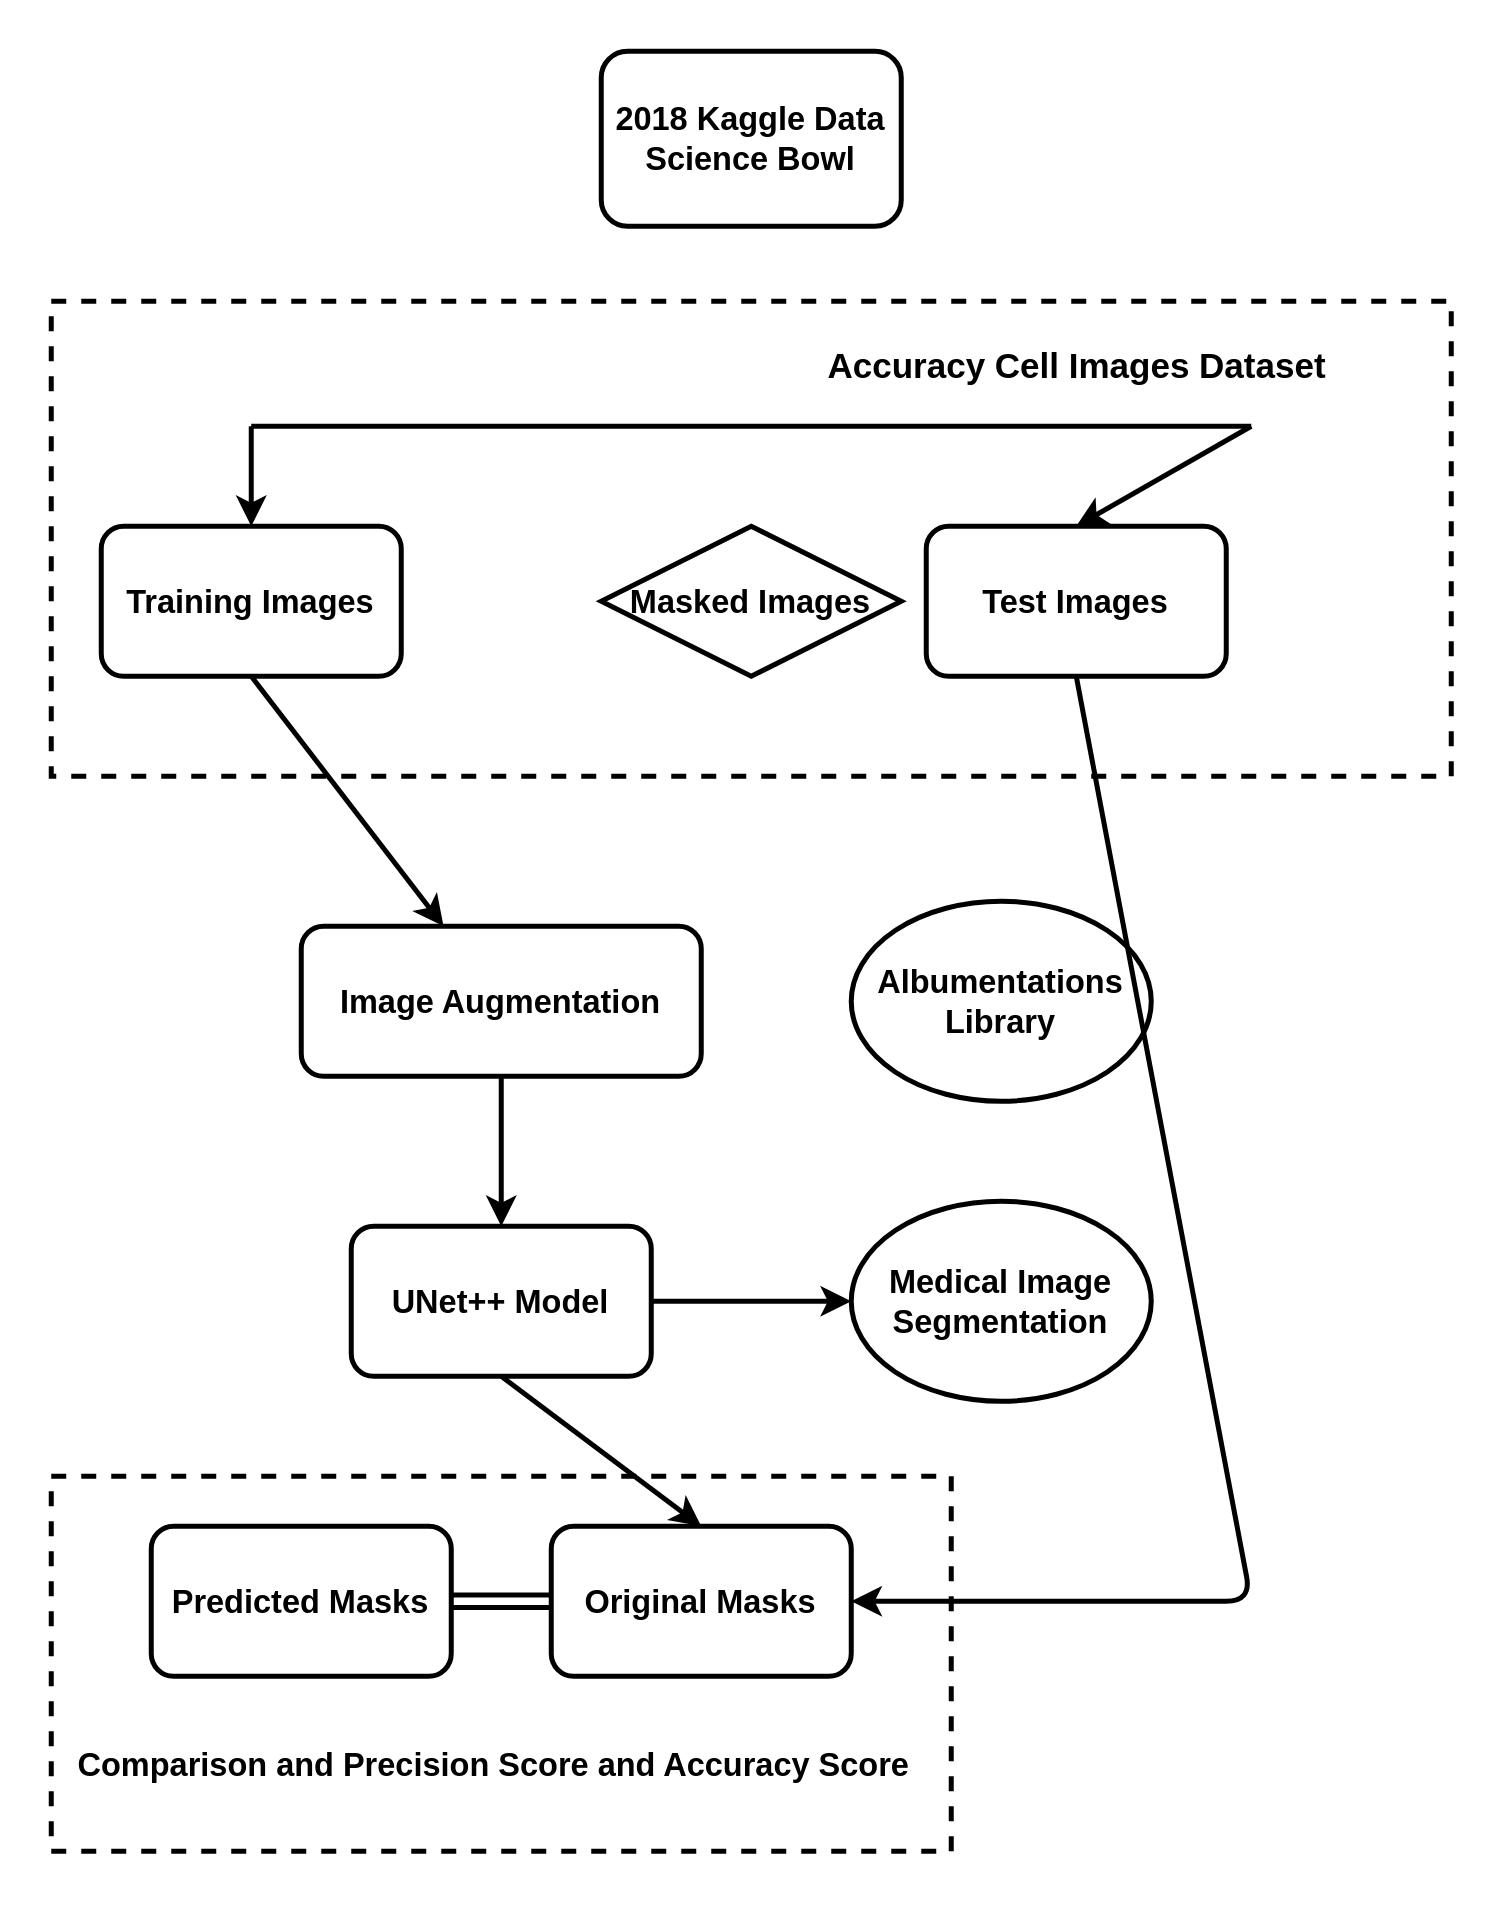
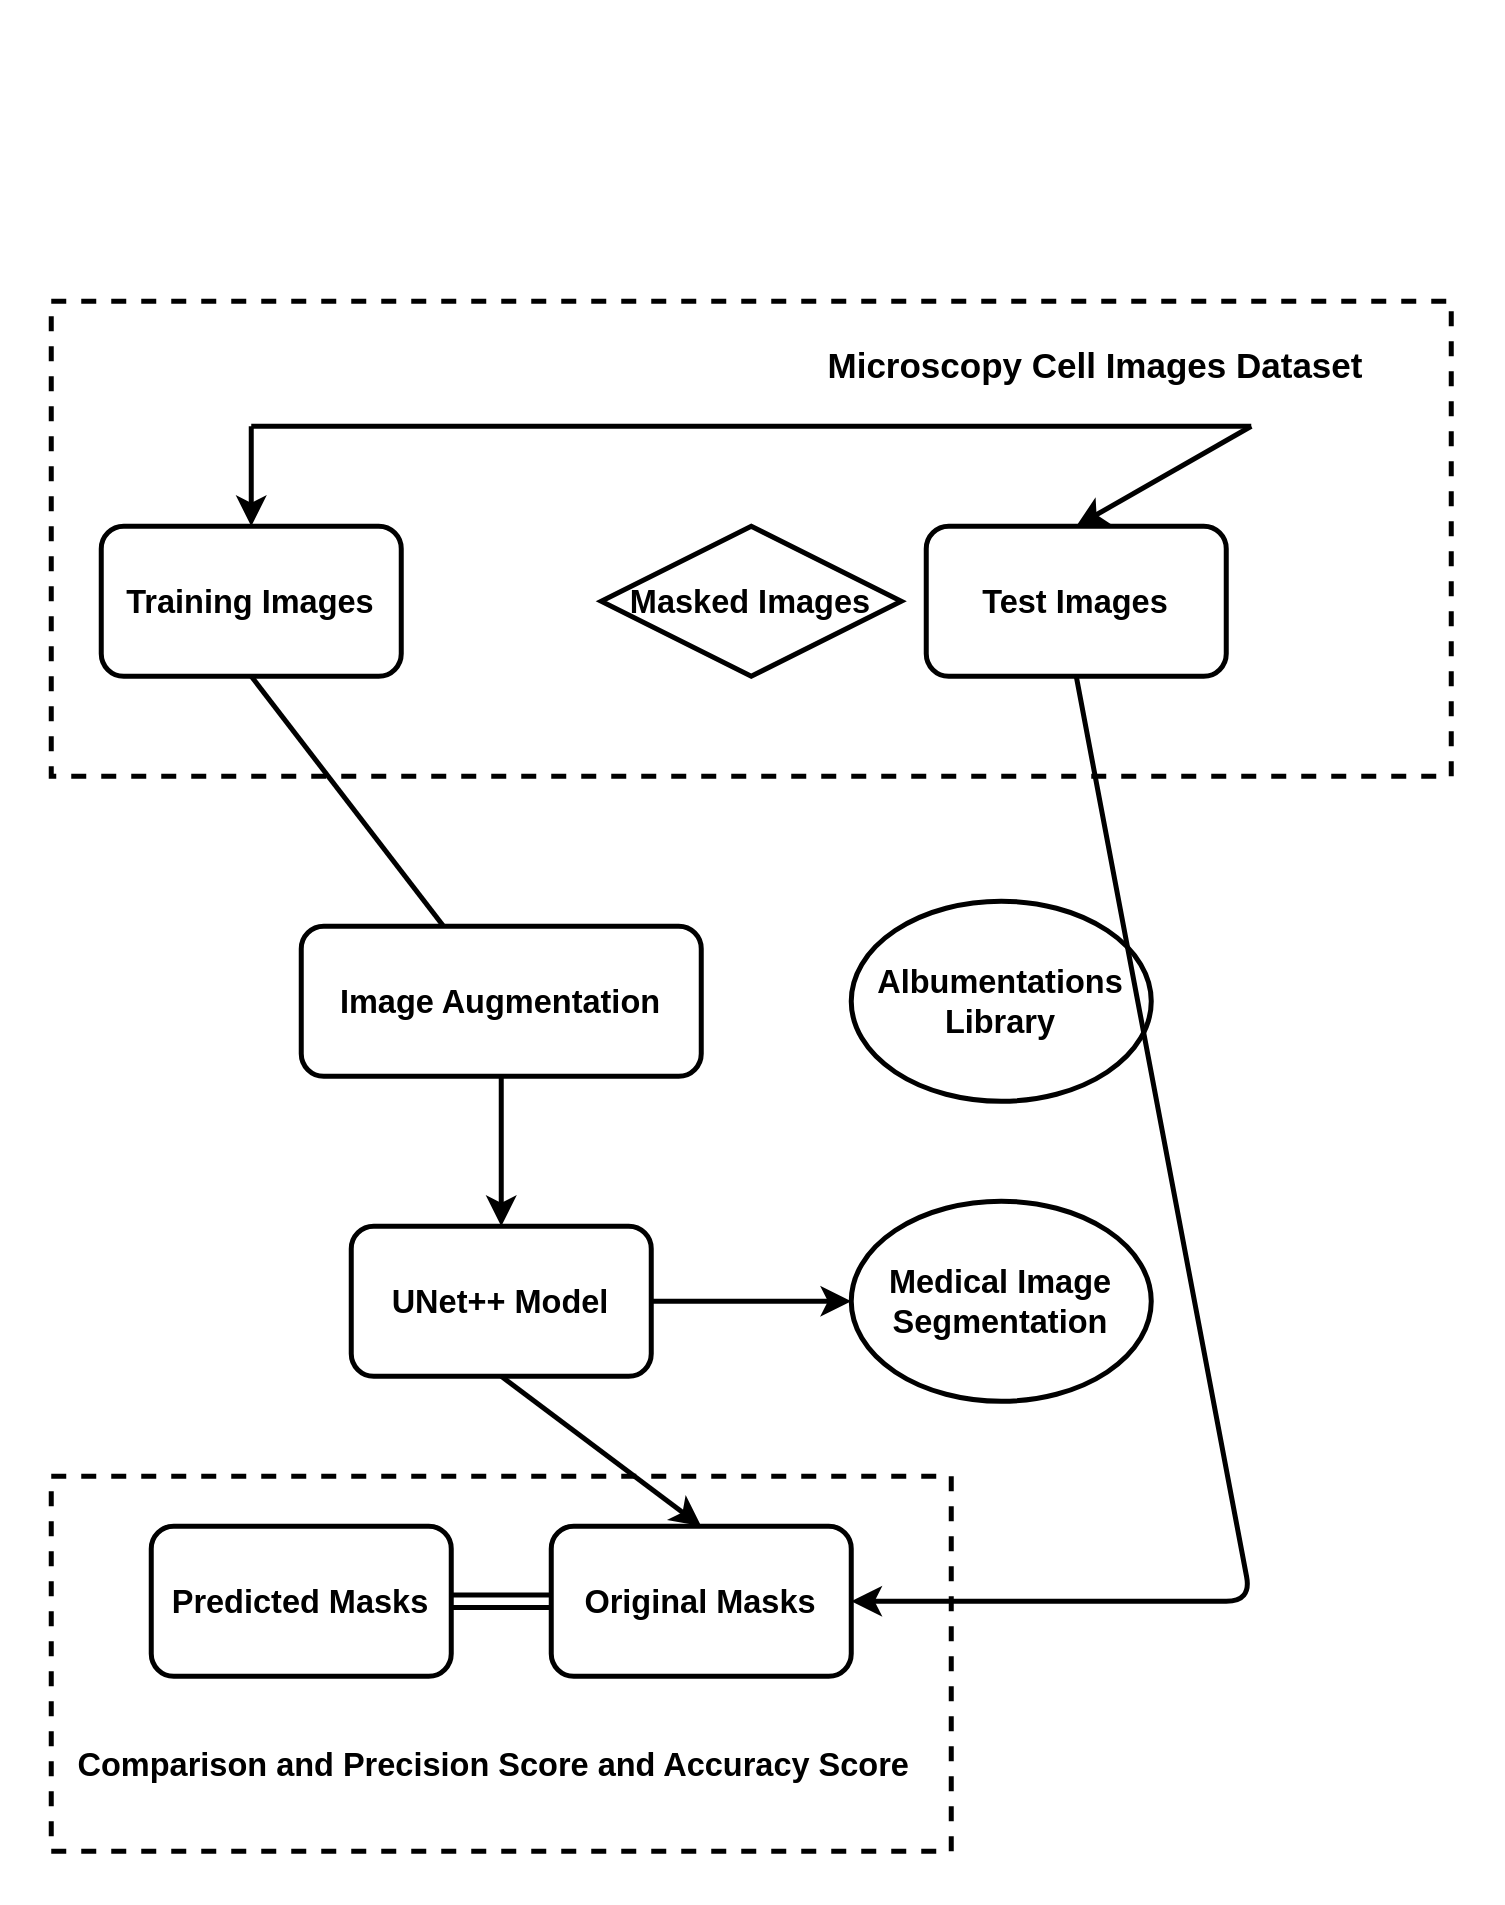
node "2018 Kaggle Data Science Bowl": removed
node "Accuracy Cell Images Dataset": label "Accuracy Cell Images Dataset" -> "Microscopy Cell Images Dataset"
edge "Training Images" -> "Image Augmentation": arrowhead classic -> none
